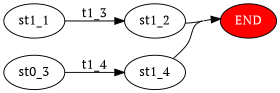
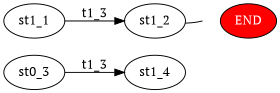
edge "st1_4" -> "END": removed
edge "st0_3" -> "st1_4": label "t1_4" -> "t1_3"
